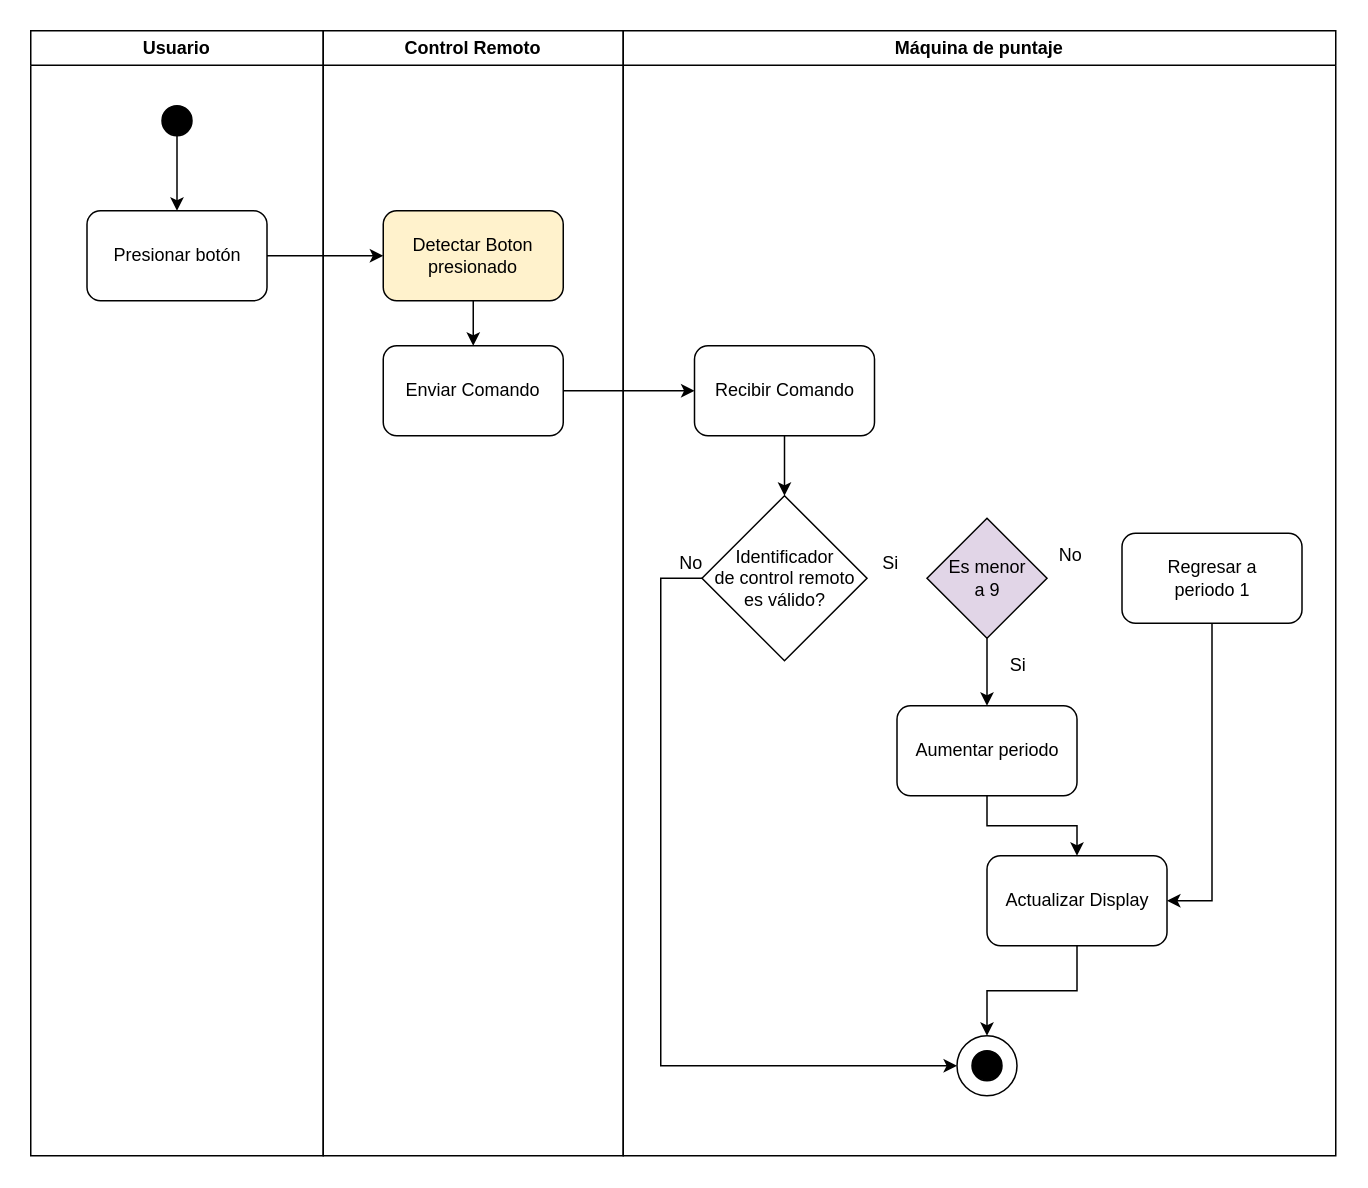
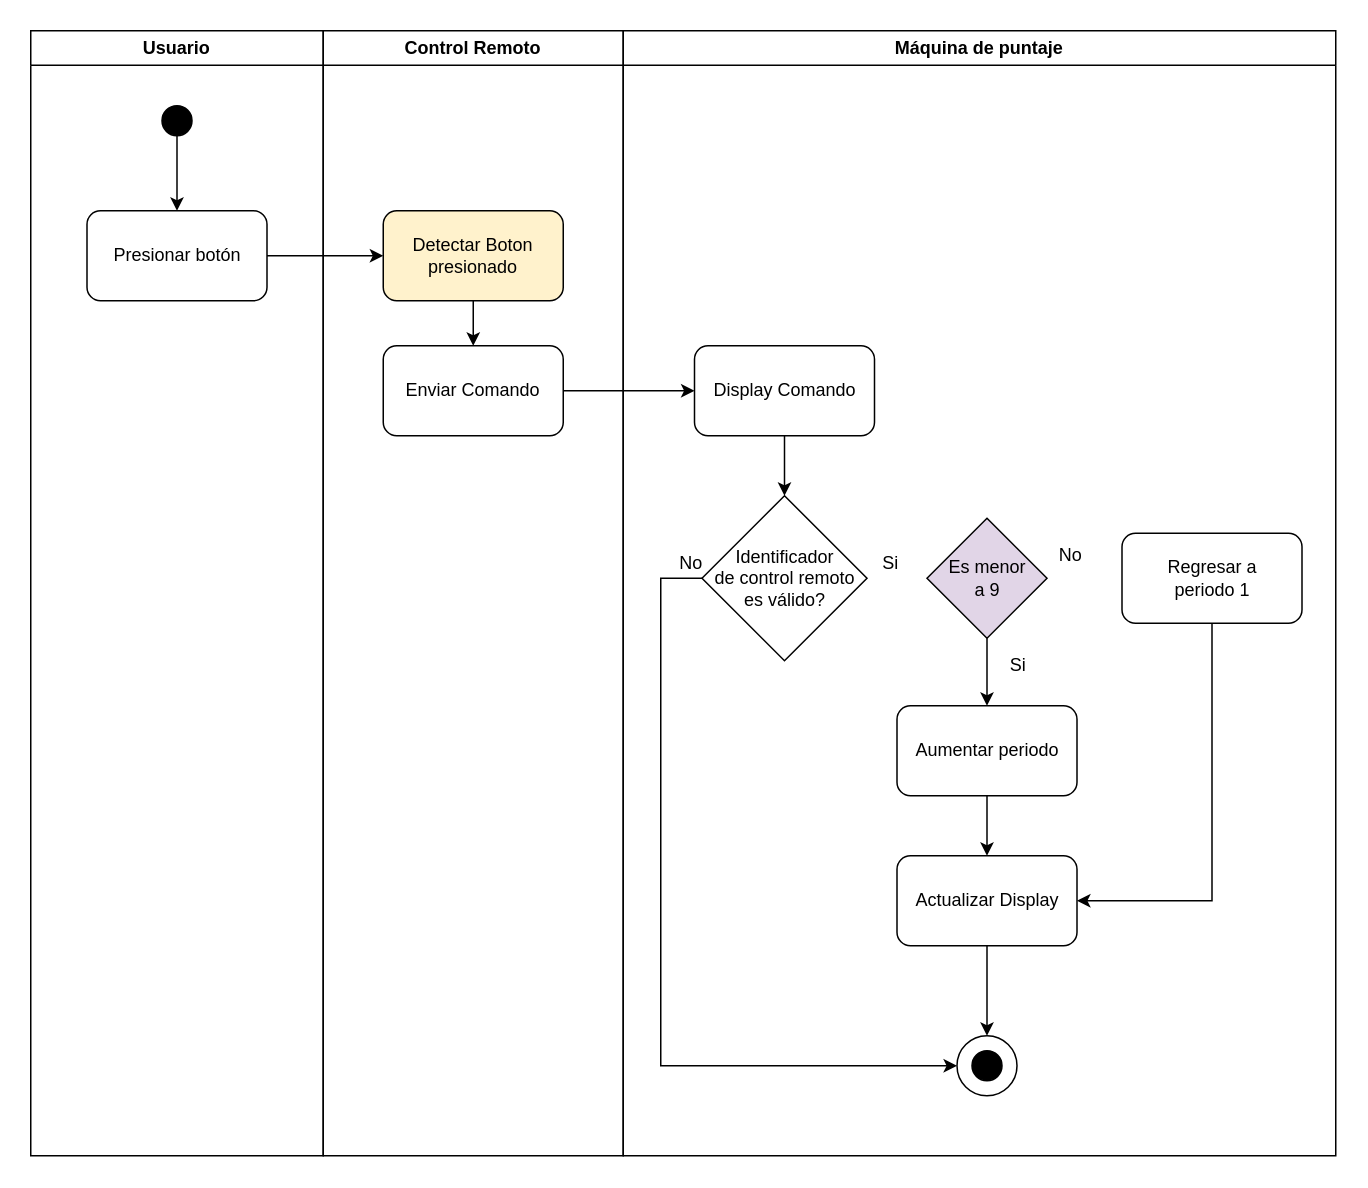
node "Recibir Comando": label "Recibir Comando" -> "Display Comando"
node "Actualizar Display": moved (1077, 901) -> (987, 901)
